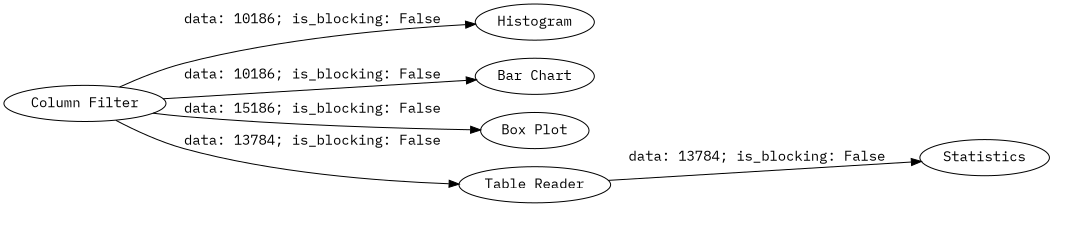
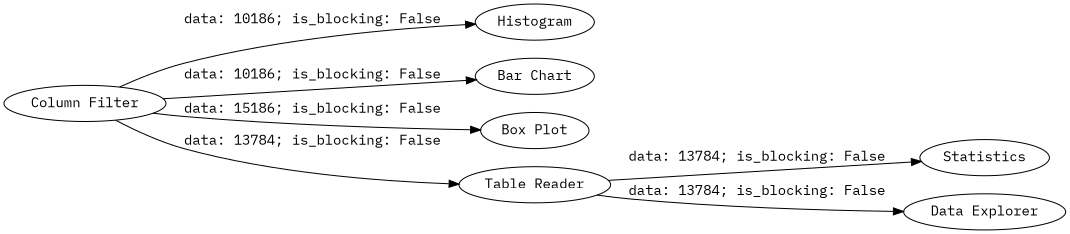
node "Data Explorer": added
